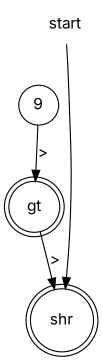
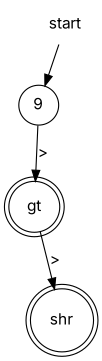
edge "start" -> "shr": now "start" -> "9"
